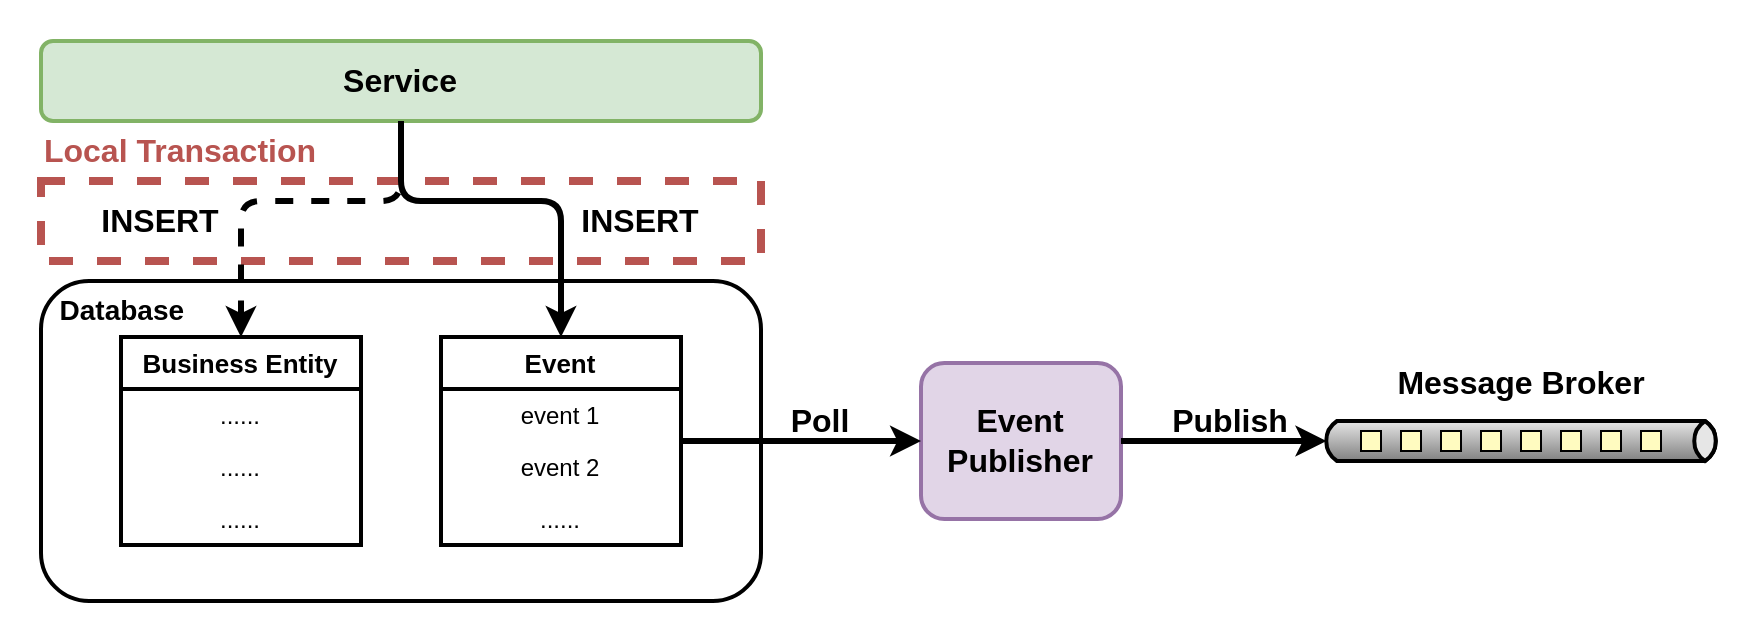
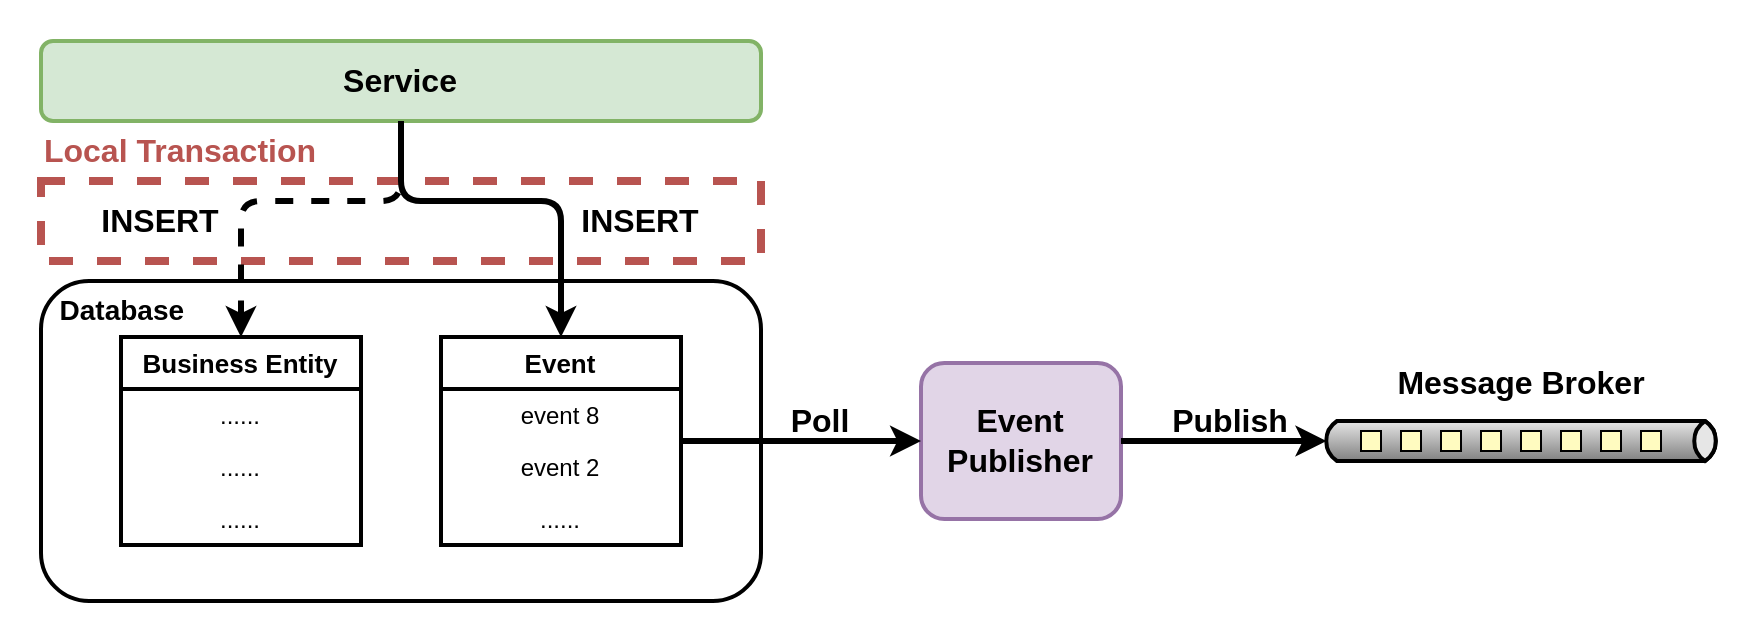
node "event 1": label "event 1" -> "event 8"
